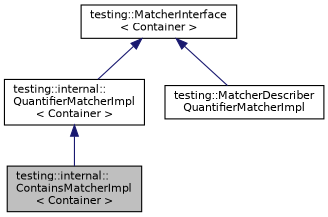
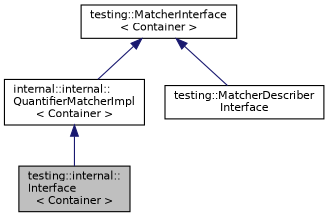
node "testing::internal:: QuantifierMatcherImpl < Container >": label "testing::internal:: QuantifierMatcherImpl < Container >" -> "internal::internal:: QuantifierMatcherImpl < Container >"
node "testing::MatcherDescriber QuantifierMatcherImpl": label "testing::MatcherDescriber QuantifierMatcherImpl" -> "testing::MatcherDescriber Interface"
node "testing::internal:: ContainsMatcherImpl < Container >": label "testing::internal:: ContainsMatcherImpl < Container >" -> "testing::internal:: Interface < Container >"
